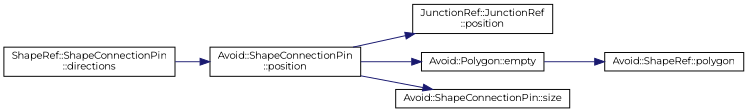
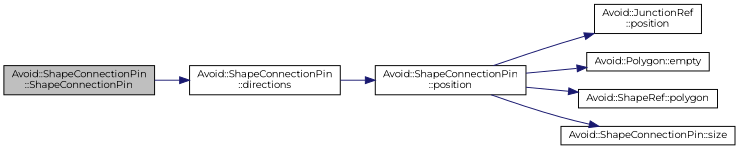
node "JunctionRef::JunctionRef ::position": label "JunctionRef::JunctionRef ::position" -> "Avoid::JunctionRef ::position"
node "ShapeRef::ShapeConnectionPin ::directions": label "ShapeRef::ShapeConnectionPin ::directions" -> "Avoid::ShapeConnectionPin ::directions"
edge "Avoid::Polygon::empty" -> "Avoid::ShapeRef::polygon": now "Avoid::ShapeConnectionPin ::position" -> "Avoid::ShapeRef::polygon"
node "Avoid::ShapeConnectionPin ::ShapeConnectionPin": added
